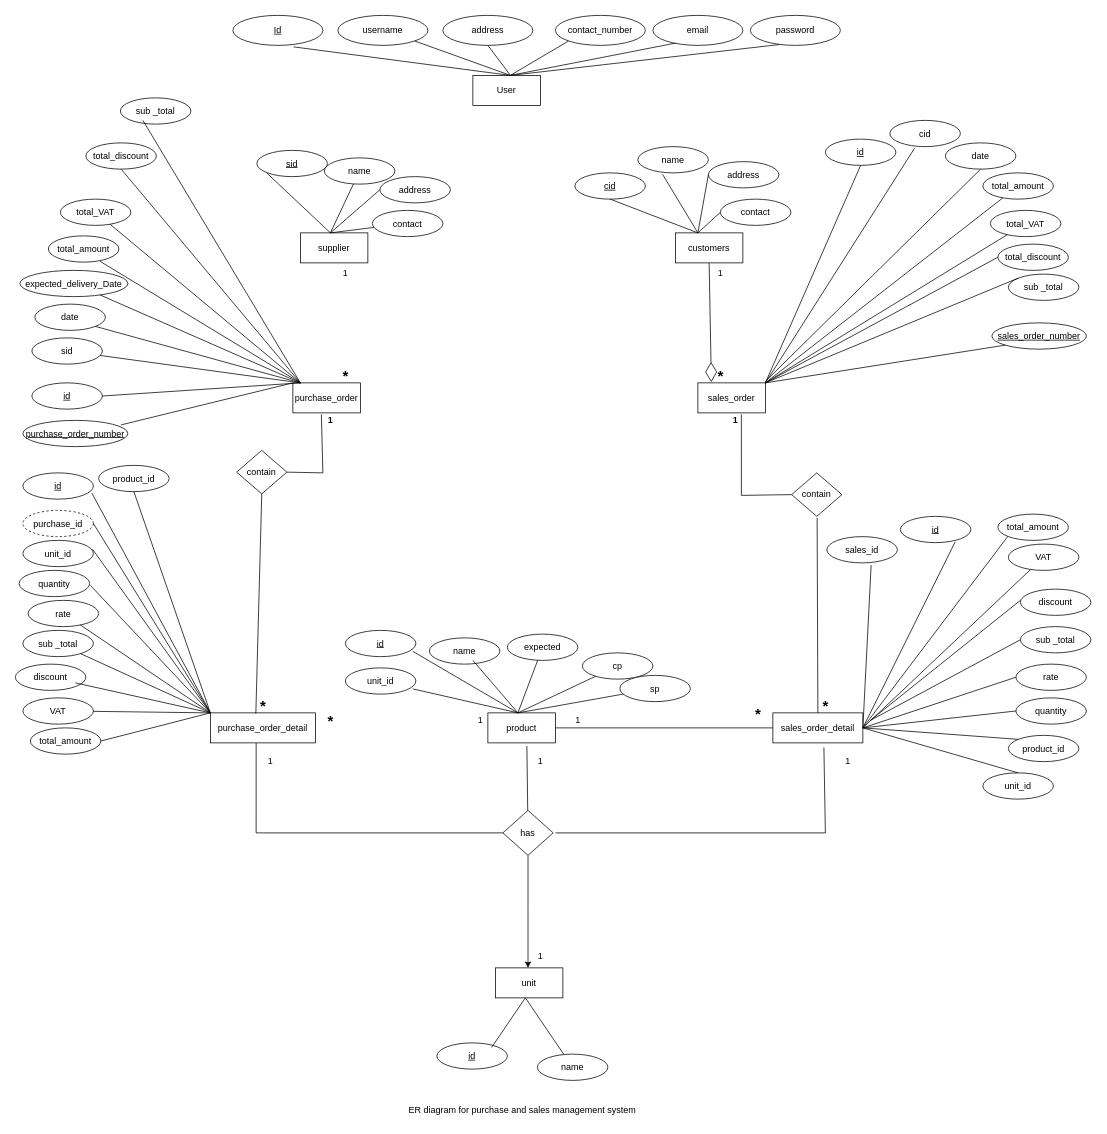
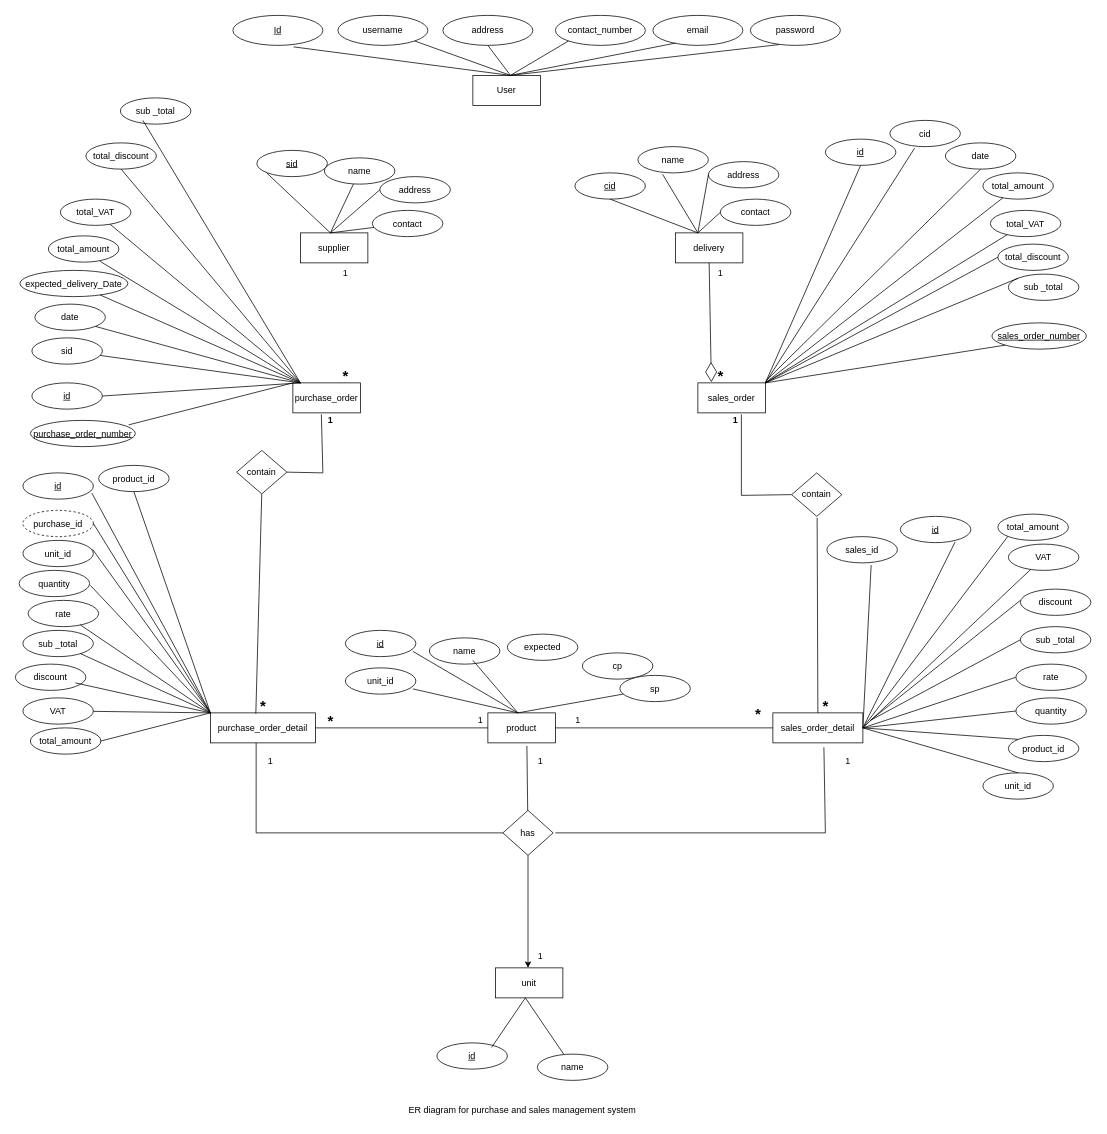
node "customers": label "customers" -> "delivery"
node "purchase_order_number": moved (75, 434) -> (83, 434)
edge "expected" -- "cp": removed
edge "purchase_order_detail" -- "product": added
